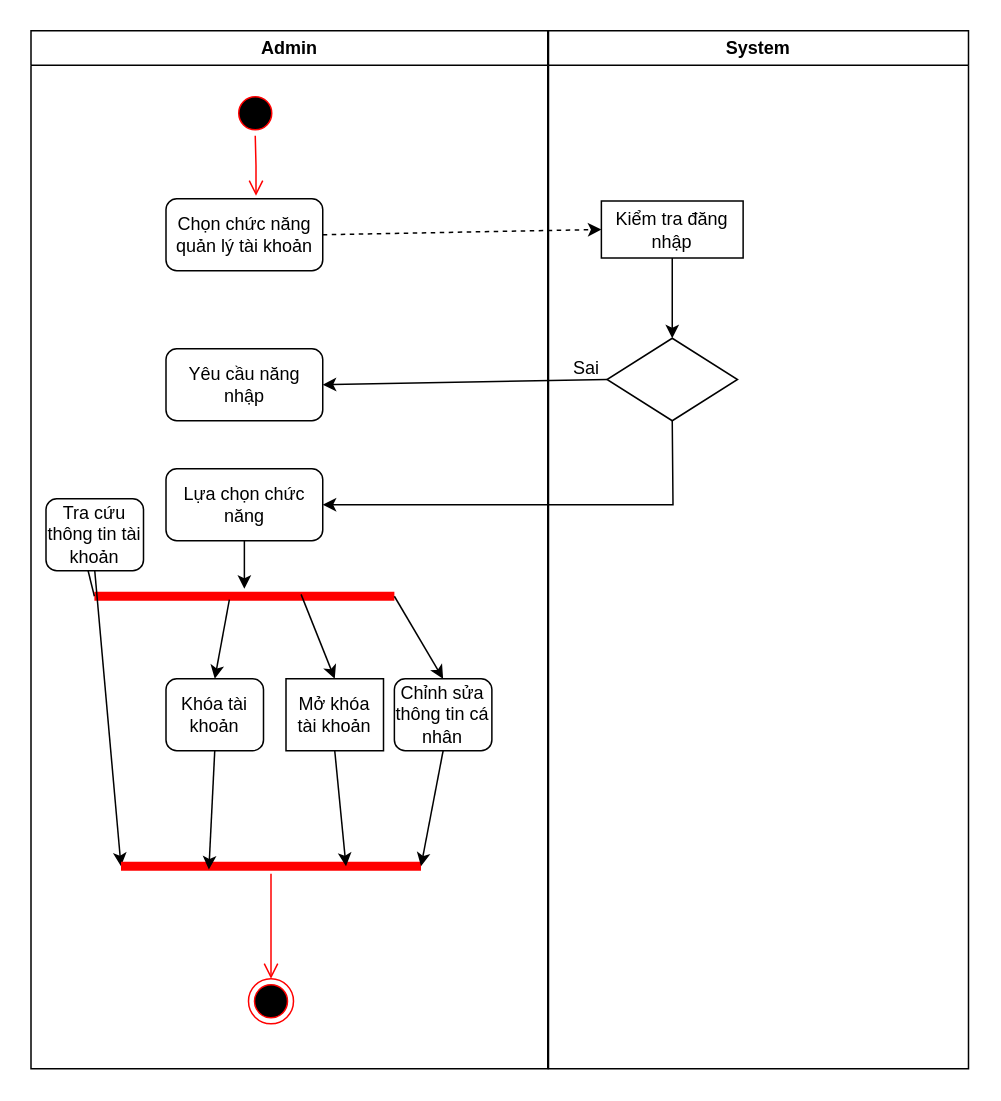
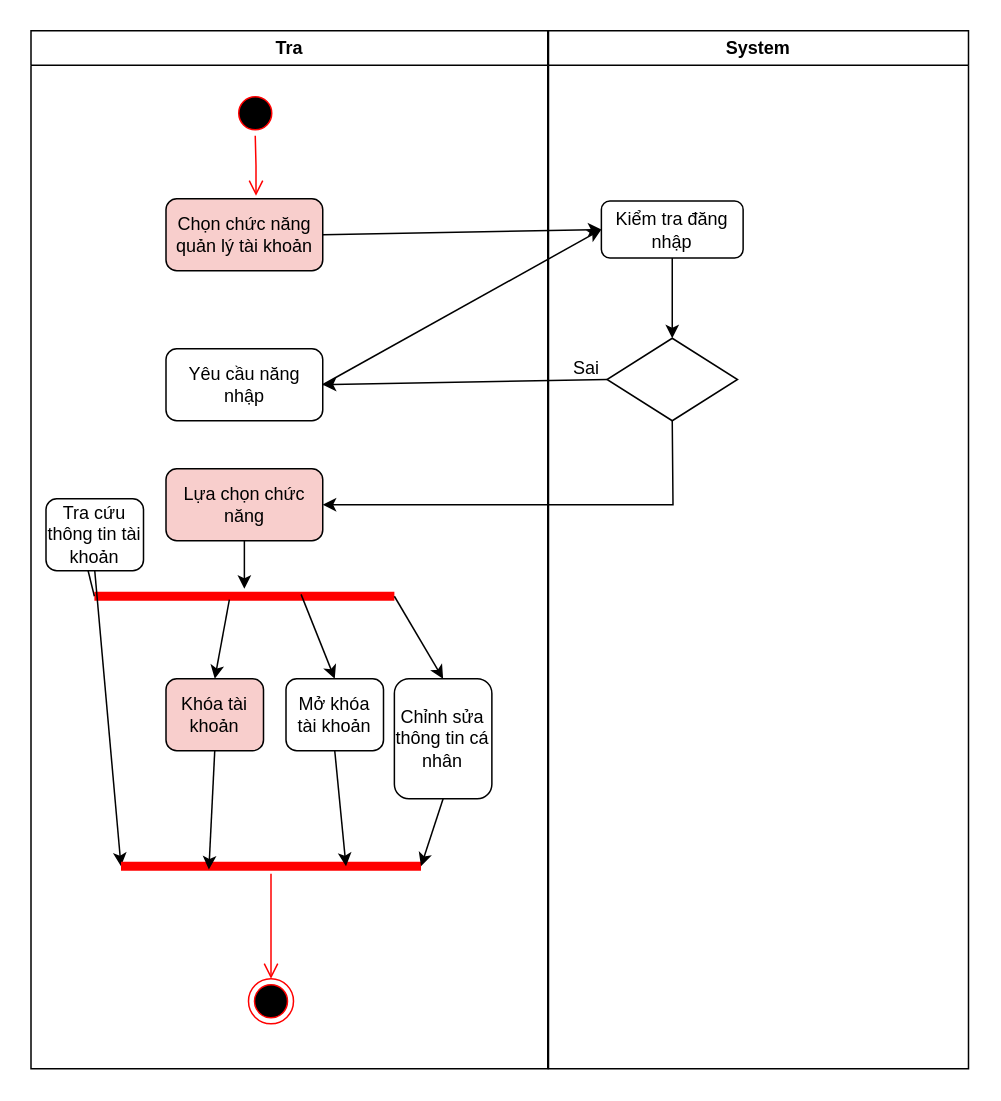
node "Admin": label "Admin" -> "Tra"
node "Kiểm tra đăng nhập": shape rectangle -> rounded rectangle
edge "Chọn chức năng quản lý tài khoản" -> "Kiểm tra đăng nhập": style dashed -> solid
node "Chọn chức năng quản lý tài khoản": fillcolor #ffffff -> #f8cecc
edge "Yêu cầu năng nhập" -> "Kiểm tra đăng nhập": added
node "Lựa chọn chức năng": fillcolor #ffffff -> #f8cecc
node "Khóa tài khoản": fillcolor #ffffff -> #f8cecc
node "Mở khóa tài khoản": shape rectangle -> rounded rectangle
node "Chỉnh sửa thông tin cá nhân": size 98x72 -> 98x120
